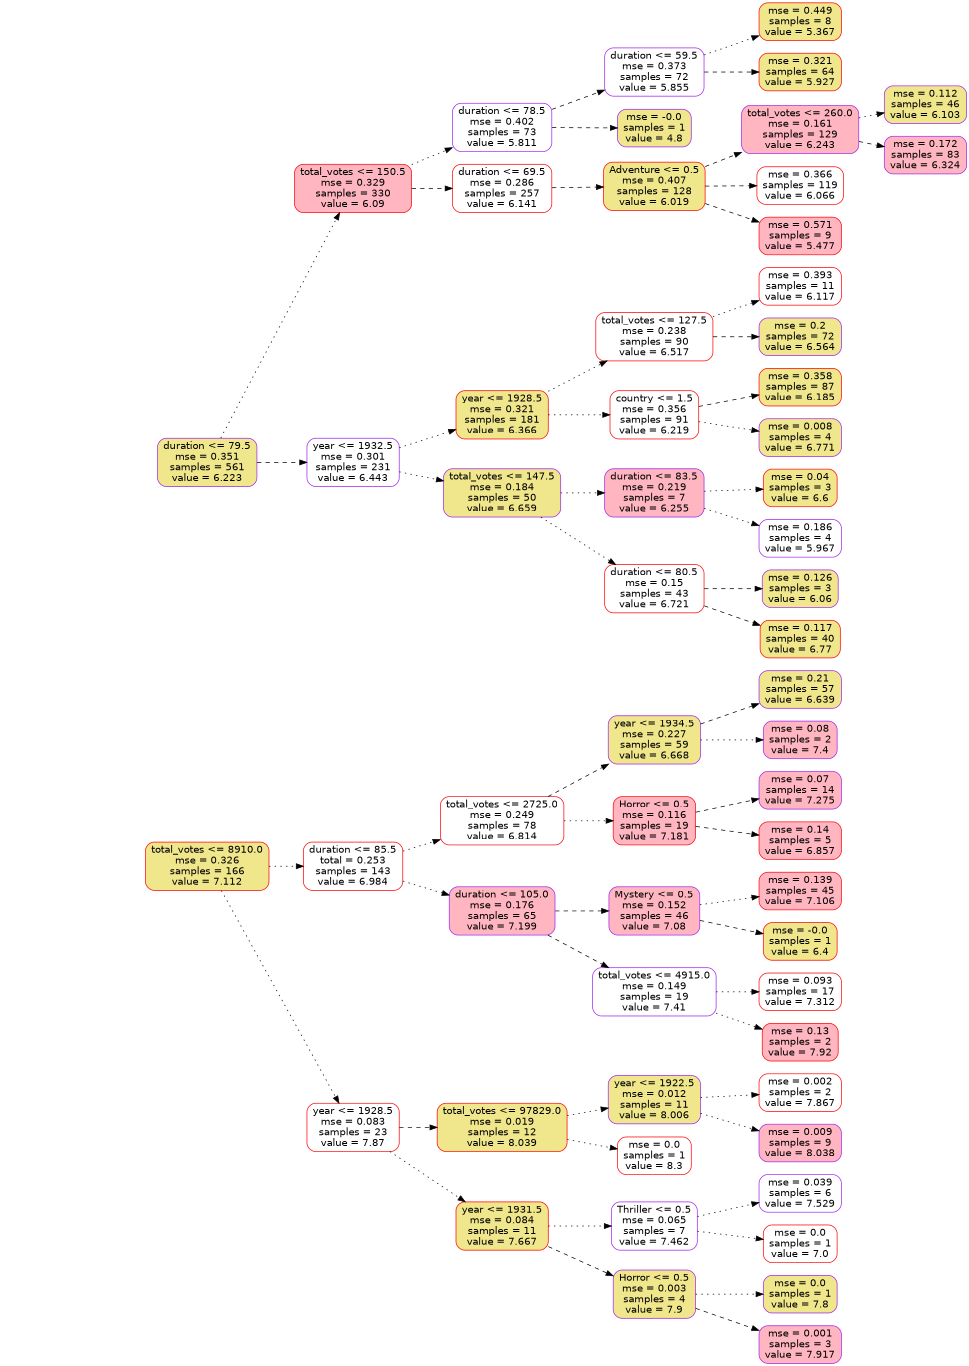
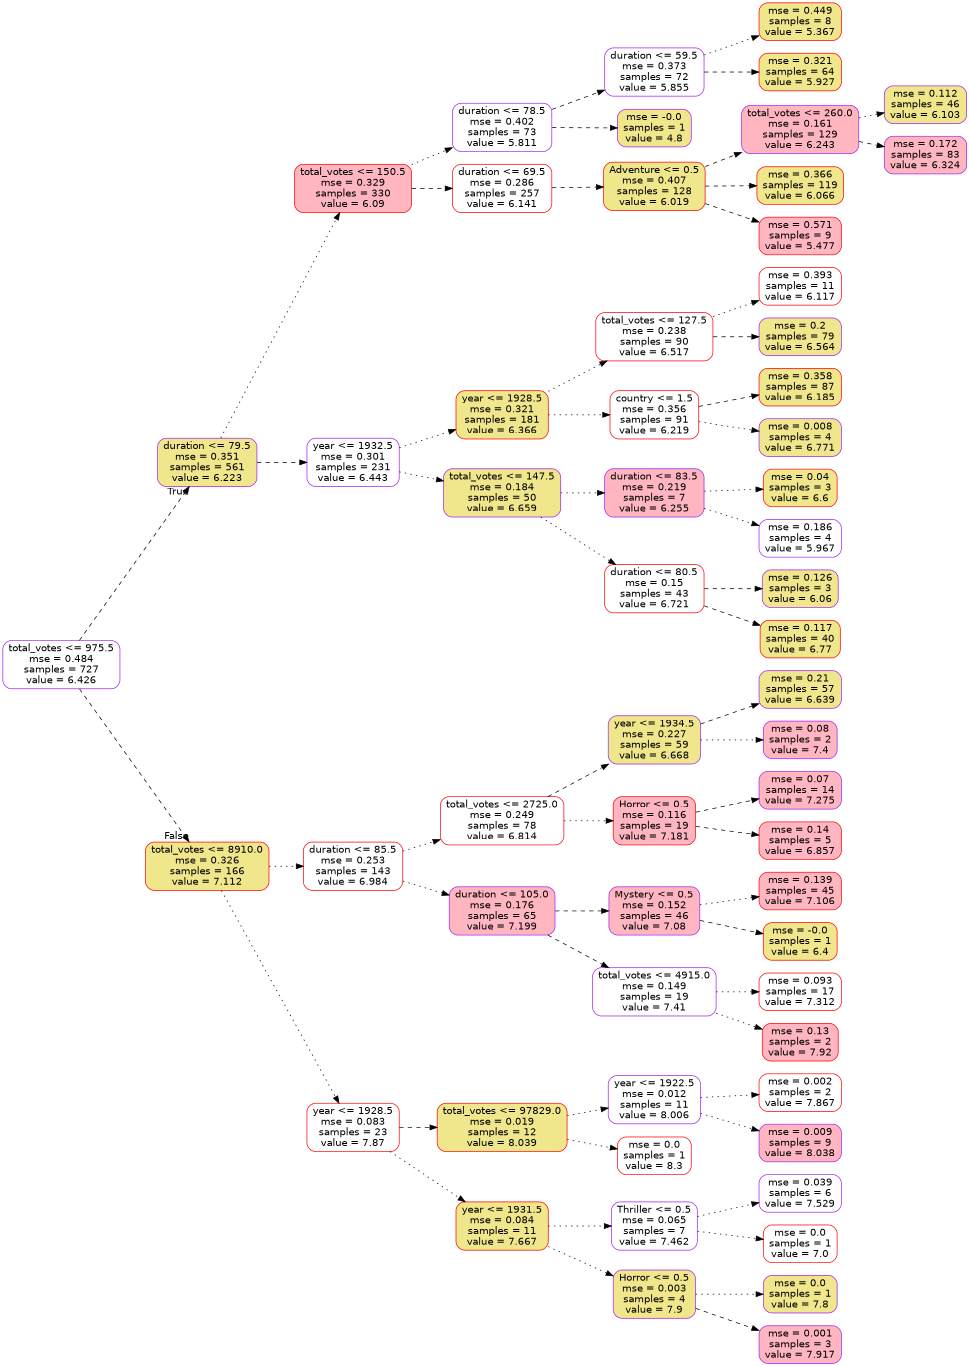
node "mse = 0.366 samples = 119 value = 6.066": fillcolor white -> khaki
node "mse = 0.2 samples = 72 value = 6.564": label "mse = 0.2 samples = 72 value = 6.564" -> "mse = 0.2 samples = 79 value = 6.564"
node "total_votes <= 975.5 mse = 0.484 samples = 727 value = 6.426": added
node "duration <= 85.5 total = 0.253 samples = 143 value = 6.984": label "duration <= 85.5 total = 0.253 samples = 143 value = 6.984" -> "duration <= 85.5 mse = 0.253 samples = 143 value = 6.984"
node "year <= 1922.5 mse = 0.012 samples = 11 value = 8.006": fillcolor khaki -> white
edge "year <= 1931.5 mse = 0.084 samples = 11 value = 7.667" -> "Horror <= 0.5 mse = 0.003 samples = 4 value = 7.9": style dashed -> dotted
